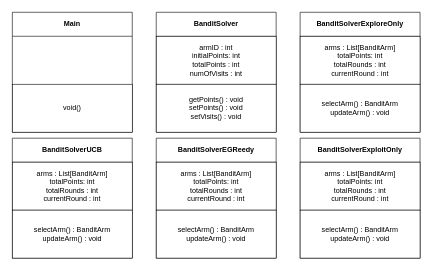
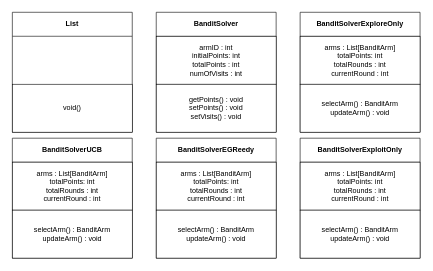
node "Main": label "Main" -> "List"
